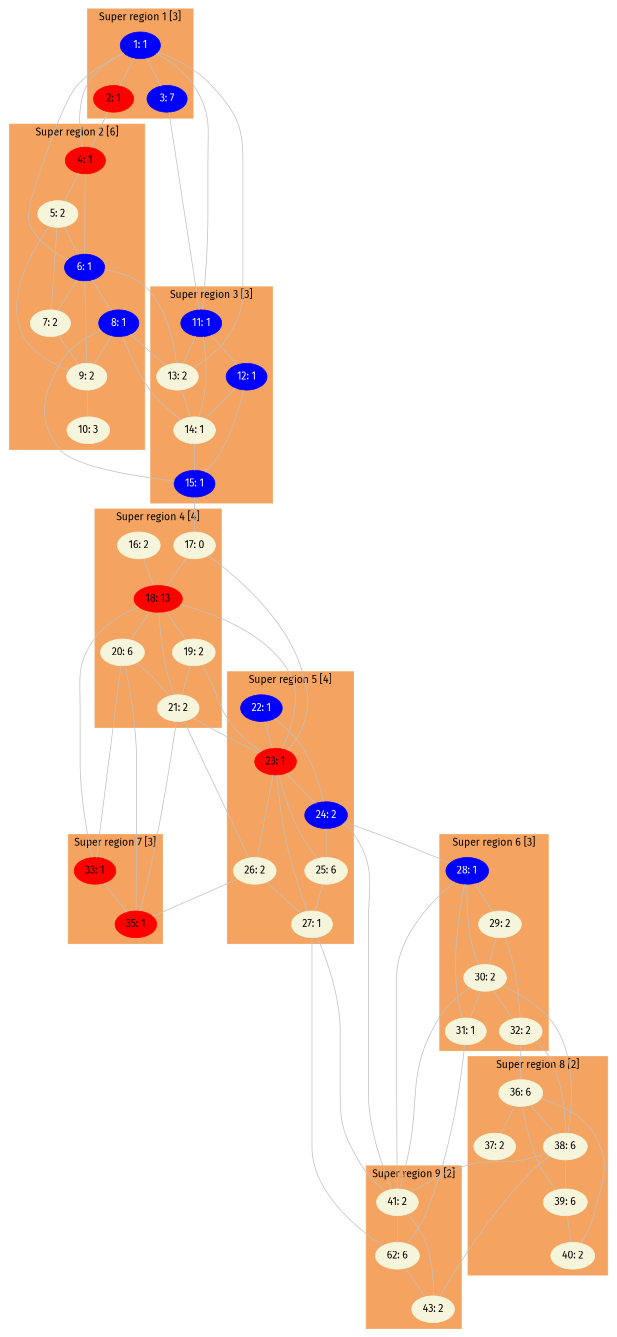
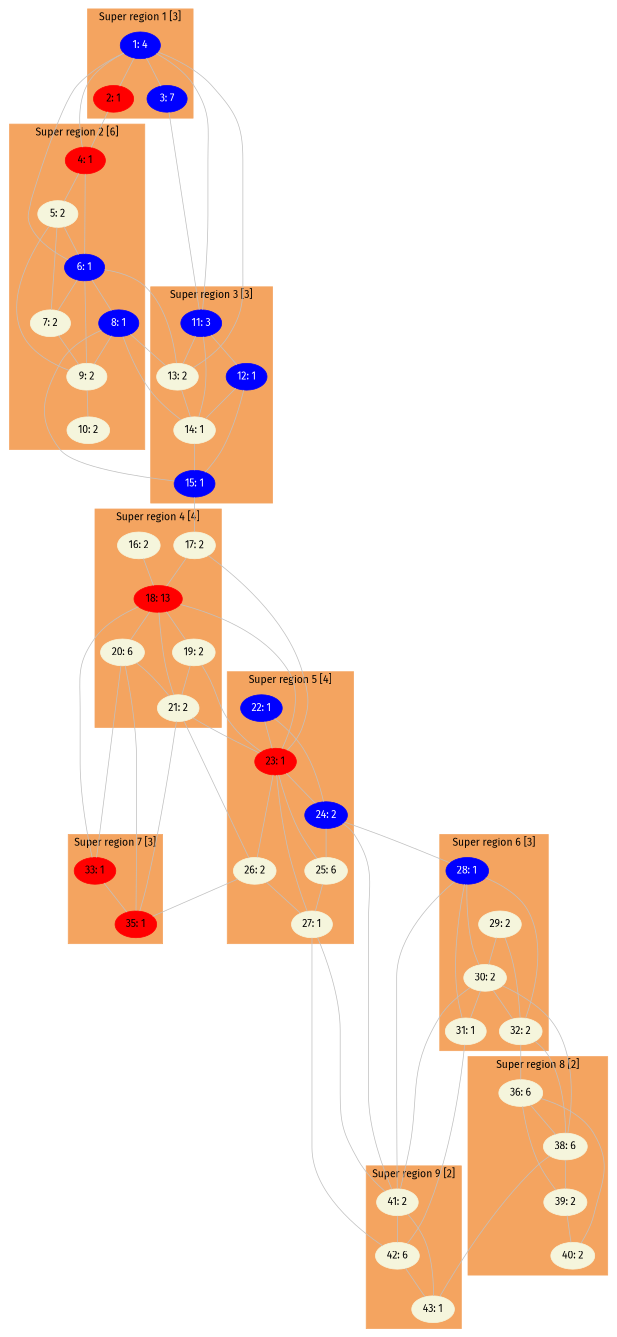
node "1: 1": label "1: 1" -> "1: 4"
node "11: 1": label "11: 1" -> "11: 3"
node "10: 3": label "10: 3" -> "10: 2"
node "17: 0": label "17: 0" -> "17: 2"
edge "28: 1" -- "29: 2": now "28: 1" -- "32: 2"
node "37: 2": removed
edge "38: 6" -- "41: 2": removed
node "39: 6": label "39: 6" -> "39: 2"
node "62: 6": label "62: 6" -> "42: 6"
node "43: 2": label "43: 2" -> "43: 1"
